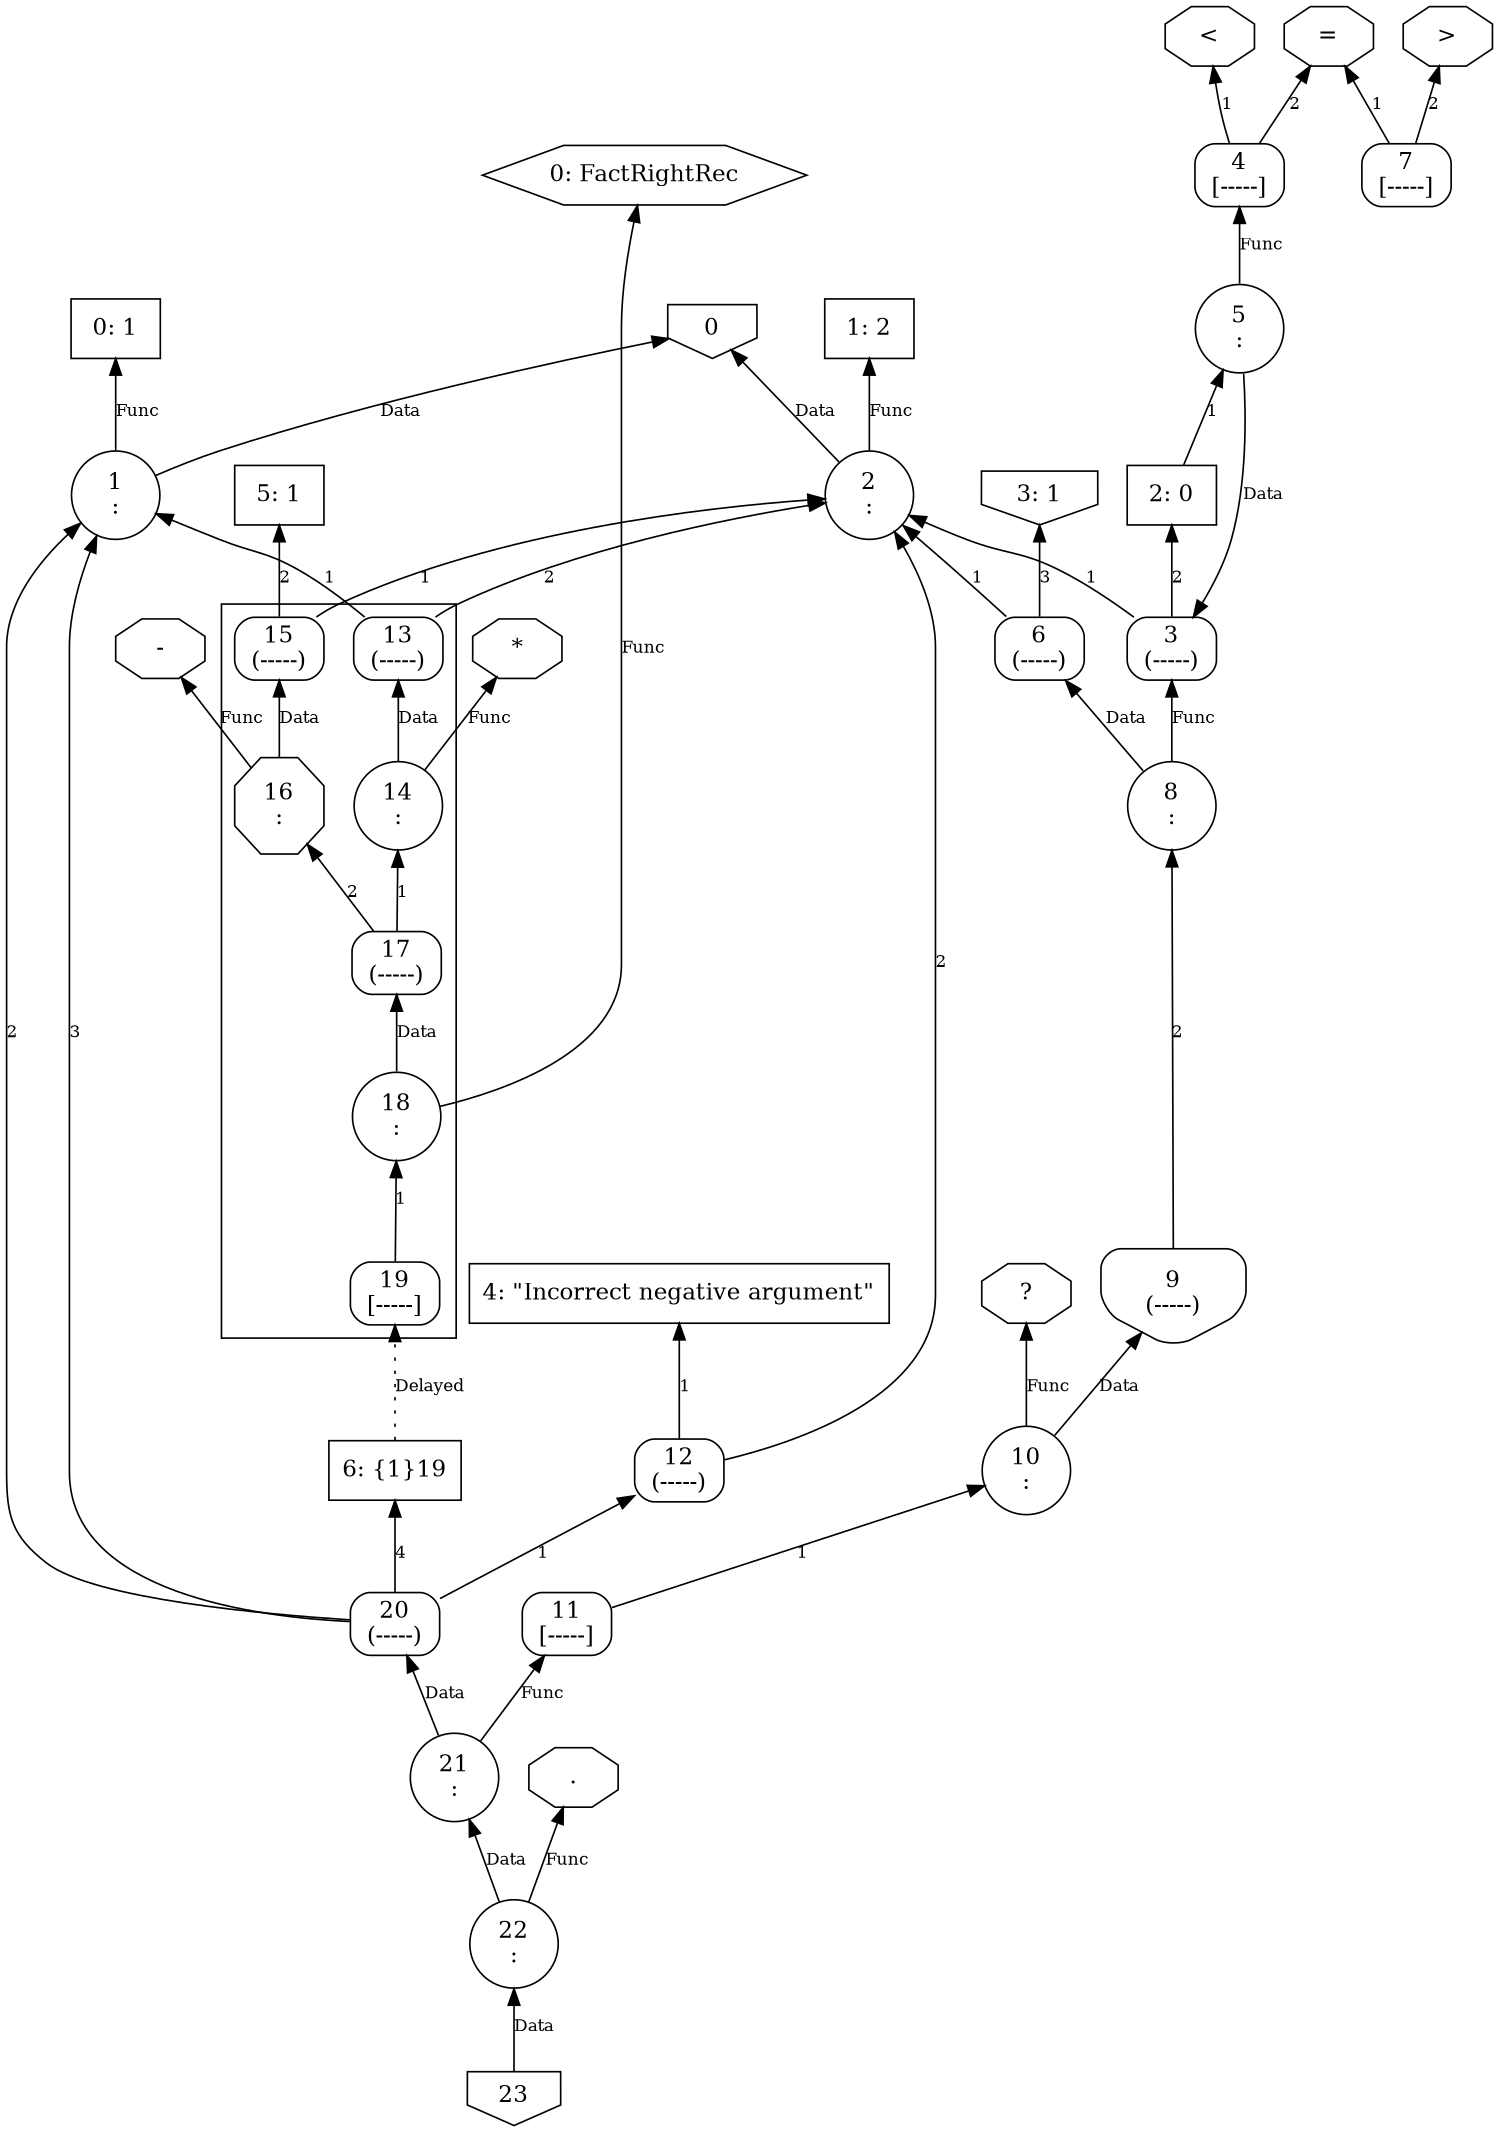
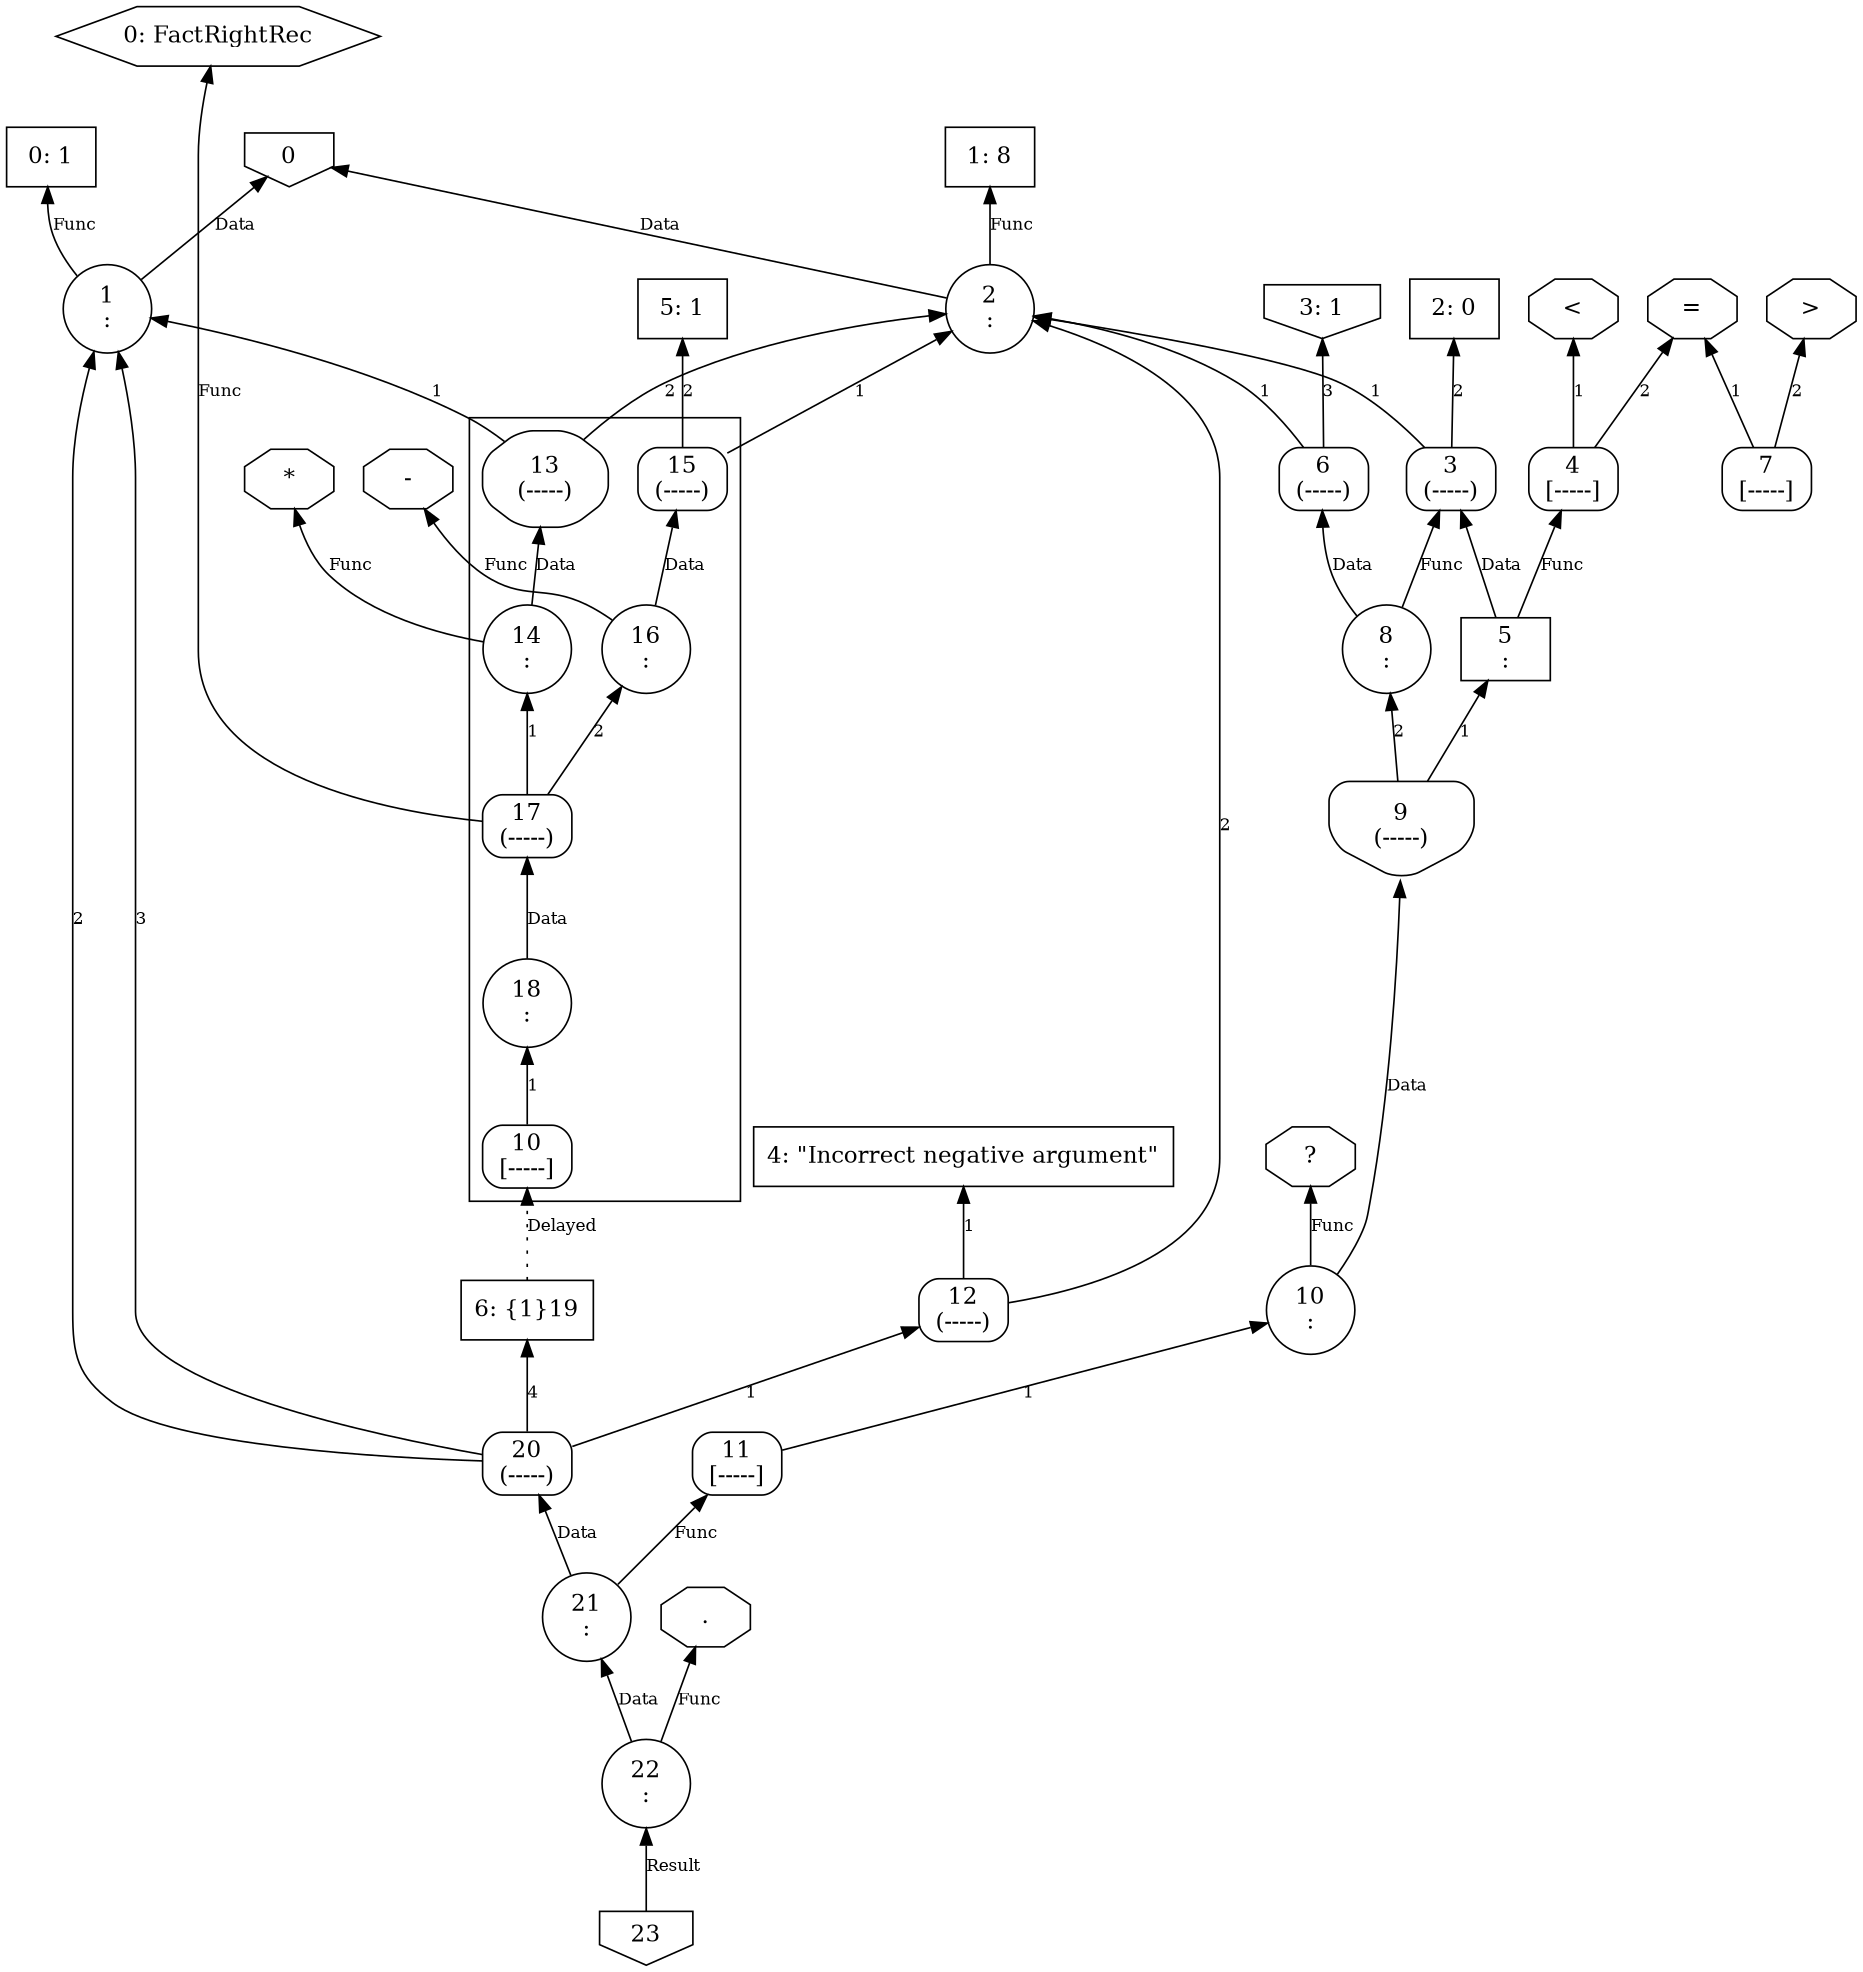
node "1: 2": label "1: 2" -> "1: 8"
node "5 :": shape circle -> box
edge "2: 0" -> "5 :": now "9 (-----)" -> "5 :"
node "13 (-----)": shape box -> octagon
edge "18 :" -> "0: FactRightRec": now "17 (-----)" -> "0: FactRightRec"
node "16 :": shape octagon -> circle
node "19 [-----]": label "19 [-----]" -> "10 [-----]"
edge "23" -> "22 :": label "Data" -> "Result"
